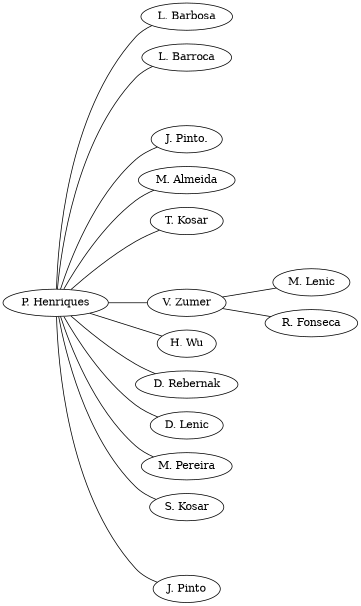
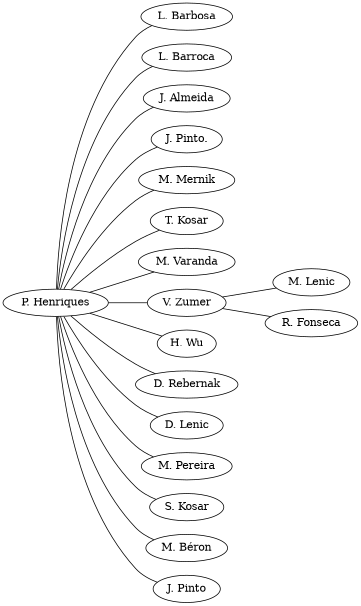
node "J. Almeida": added
node "M. Almeida": label "M. Almeida" -> "M. Mernik"
node "M. Varanda": added
node "M. Béron": added
